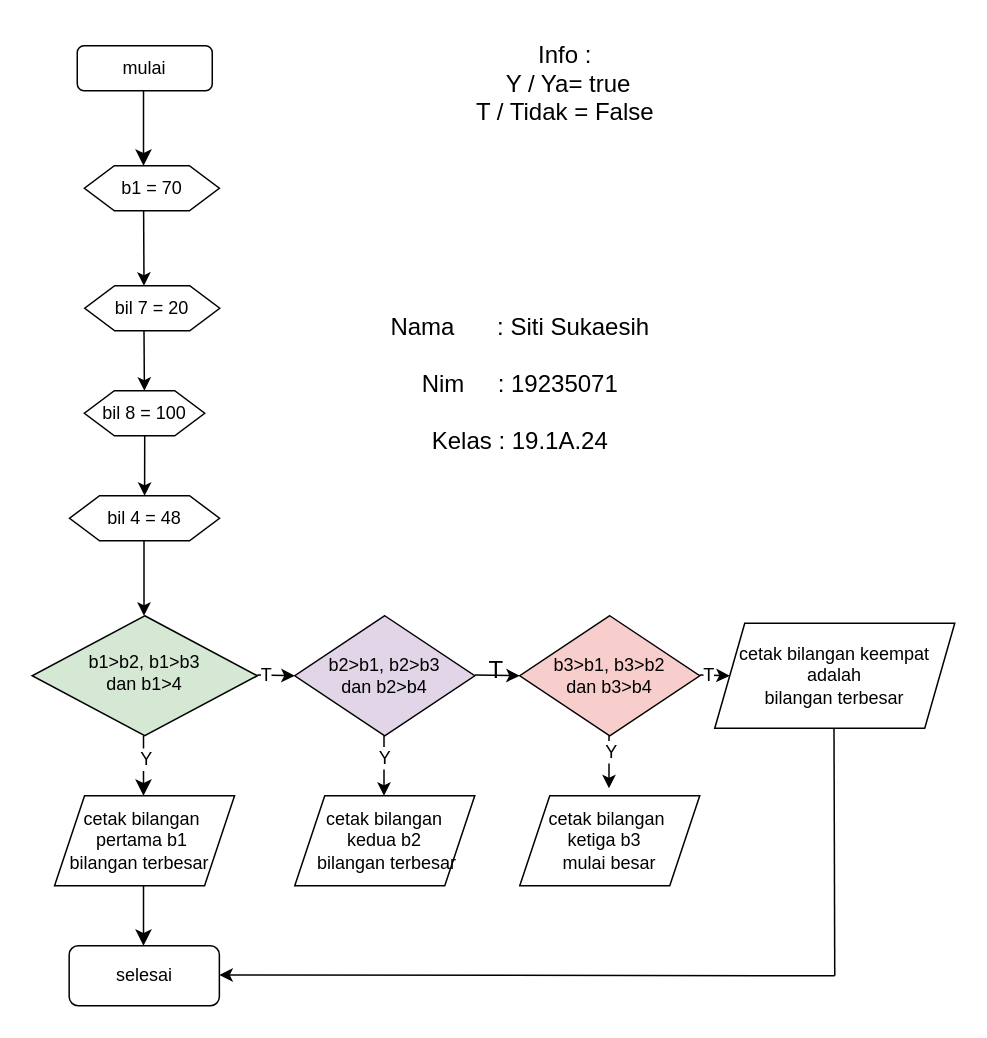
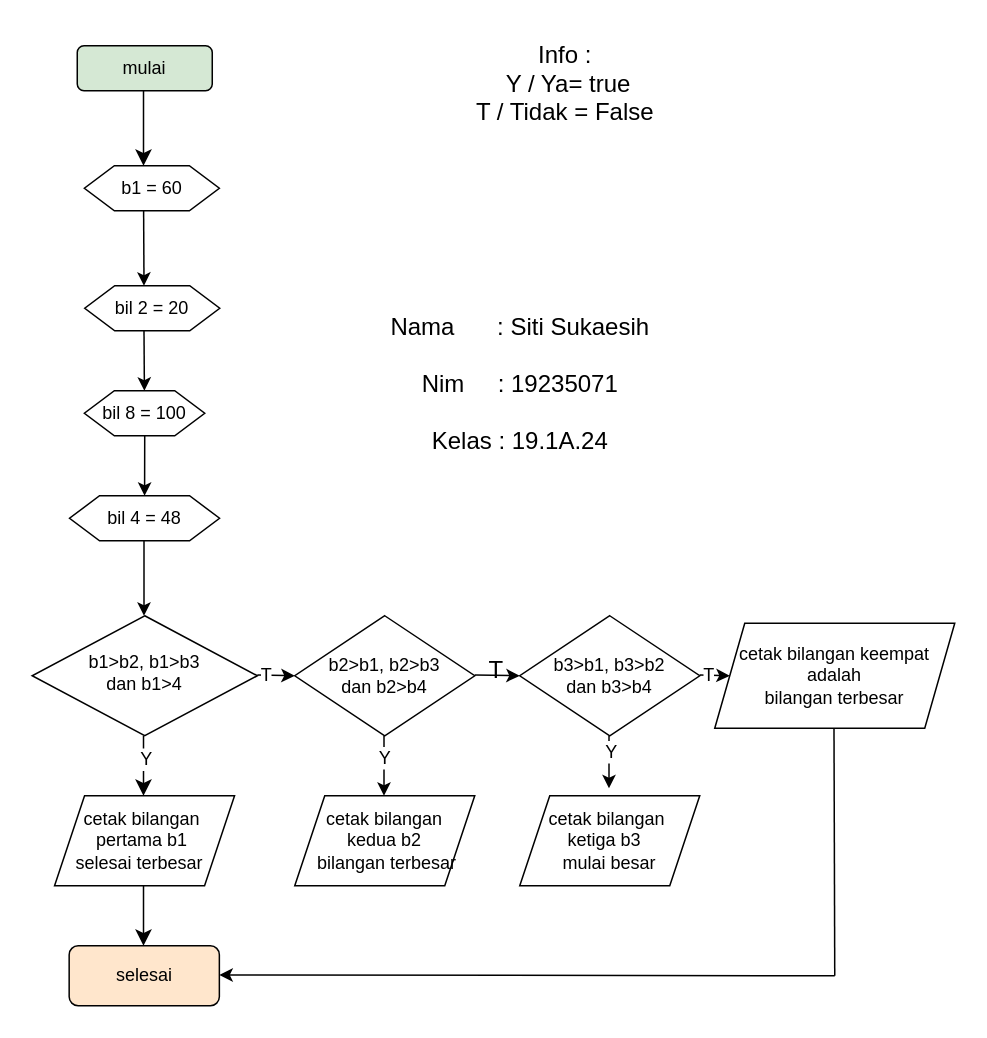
node "mulai": fillcolor #ffffff -> #d5e8d4
node "b1 = 70": label "b1 = 70" -> "b1 = 60"
node "bil 7 = 20": label "bil 7 = 20" -> "bil 2 = 20"
node "b1>b2, b1>b3 dan b1>4": fillcolor #d5e8d4 -> #ffffff
node "b2>b1, b2>b3 dan b2>b4": fillcolor #e1d5e7 -> #ffffff
node "b3>b1, b3>b2 dan b3>b4": fillcolor #f8cecc -> #ffffff
node "cetak bilangan pertama b1 bilangan terbesar": label "cetak bilangan pertama b1 bilangan terbesar" -> "cetak bilangan pertama b1 selesai terbesar"
node "selesai": fillcolor #ffffff -> #ffe6cc
